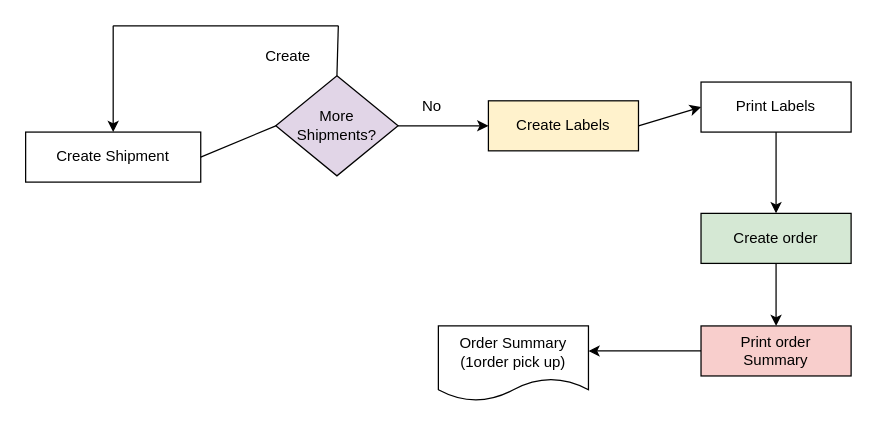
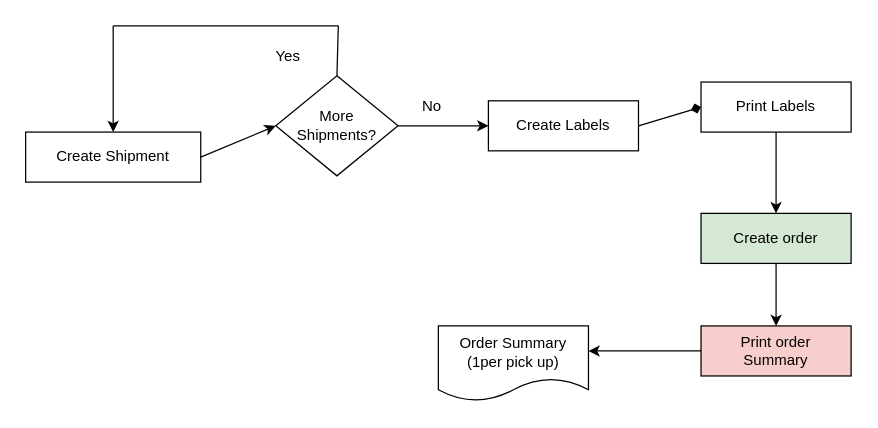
node "Create": label "Create" -> "Yes"
edge "Create Labels" -> "Print Labels": arrowhead classic -> diamond
node "More Shipments?": fillcolor #e1d5e7 -> #ffffff
node "Create Labels": fillcolor #fff2cc -> #ffffff
edge "More Shipments?" -- "Create Shipment": arrowhead none -> classic
node "Order Summary (1order pick up)": label "Order Summary (1order pick up)" -> "Order Summary (1per pick up)"
